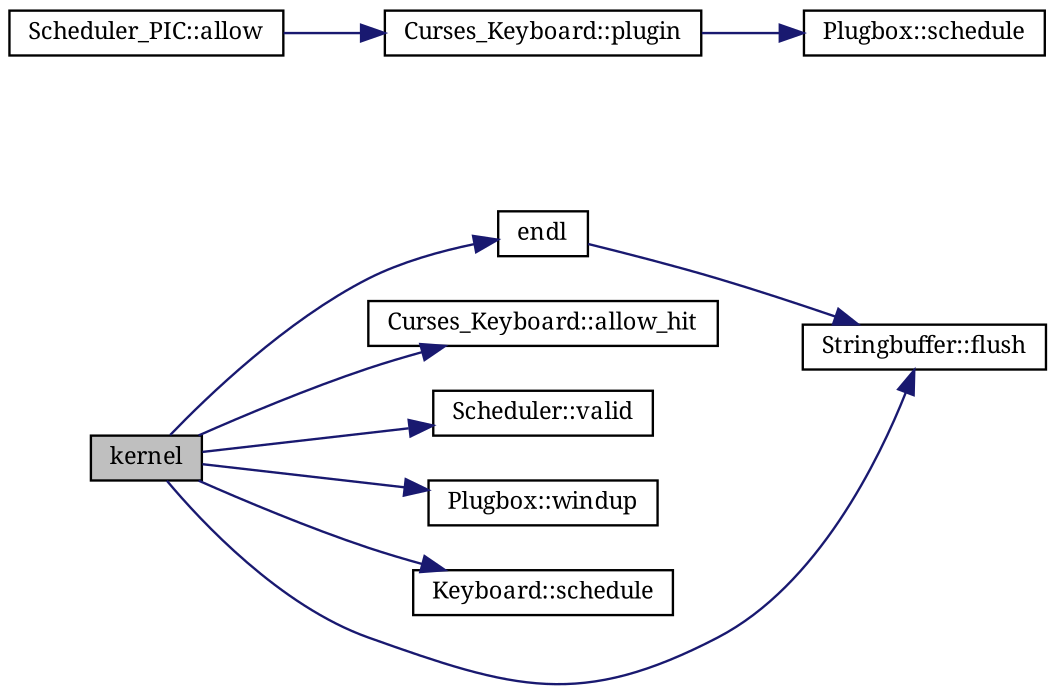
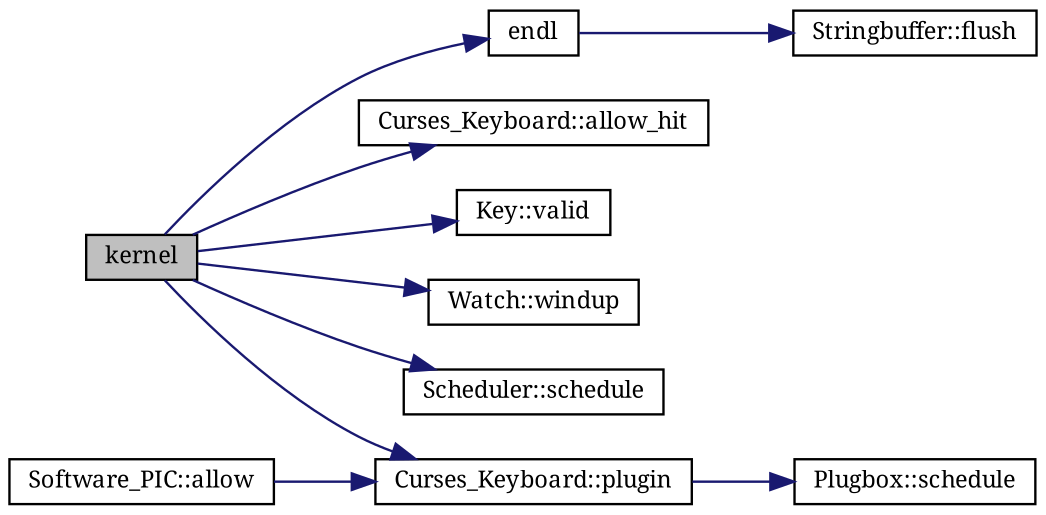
node "Scheduler_PIC::allow": label "Scheduler_PIC::allow" -> "Software_PIC::allow"
node "Scheduler::valid": label "Scheduler::valid" -> "Key::valid"
node "Plugbox::windup": label "Plugbox::windup" -> "Watch::windup"
node "Keyboard::schedule": label "Keyboard::schedule" -> "Scheduler::schedule"
edge "kernel" -> "Stringbuffer::flush": now "kernel" -> "Curses_Keyboard::plugin"
